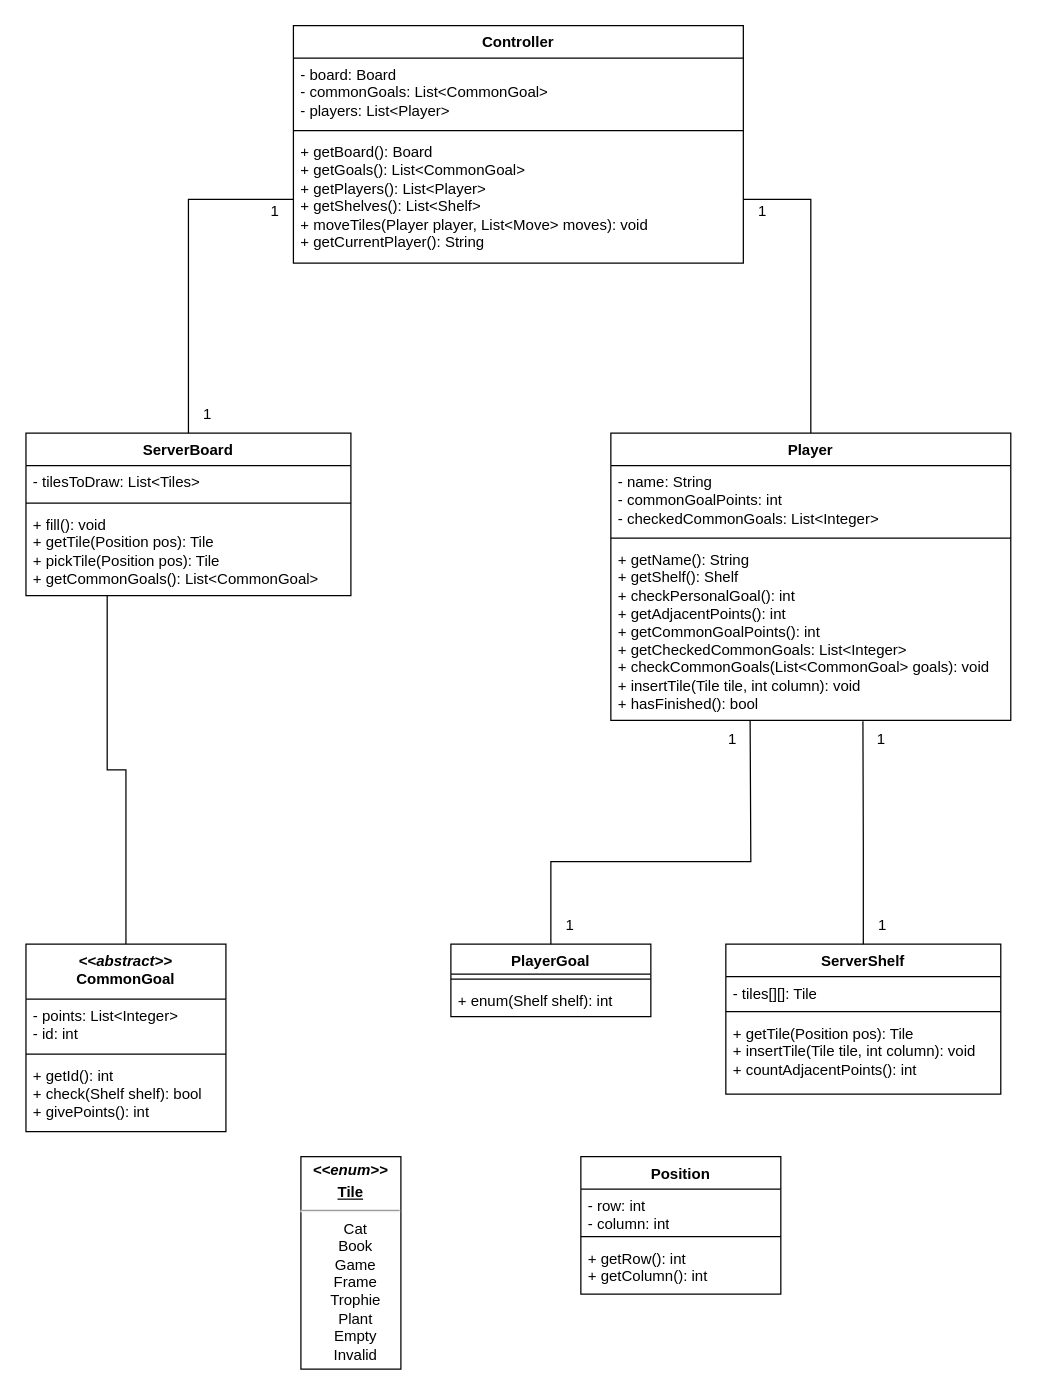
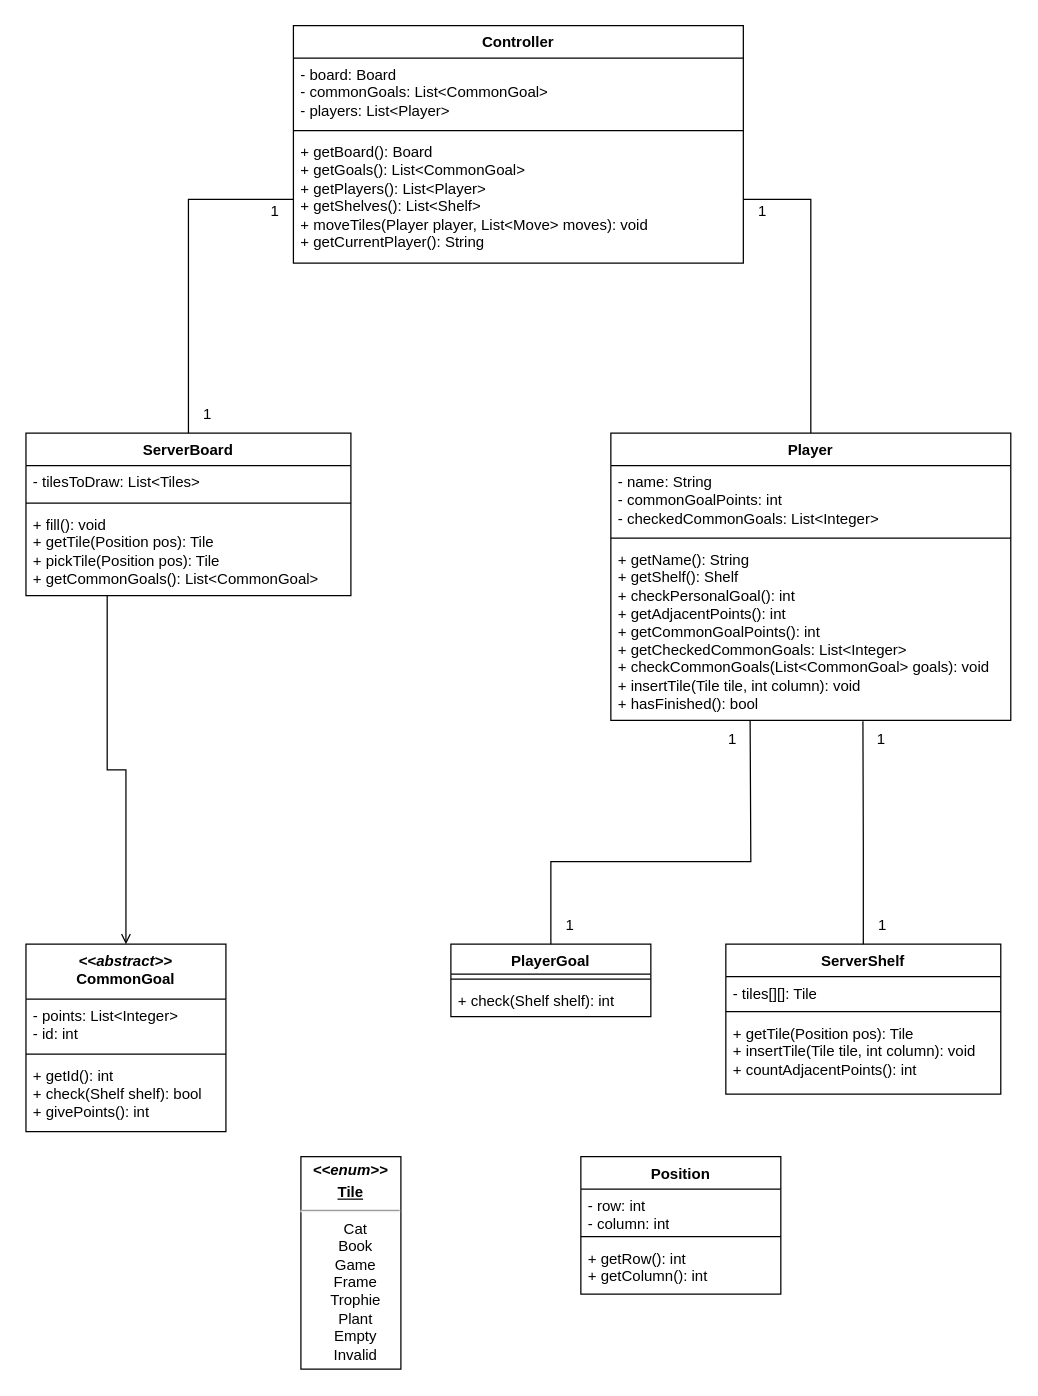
edge "ServerBoard" -- "<<abstract>> CommonGoal": arrowhead none -> open
node "+ enum(Shelf shelf): int": label "+ enum(Shelf shelf): int" -> "+ check(Shelf shelf): int"
